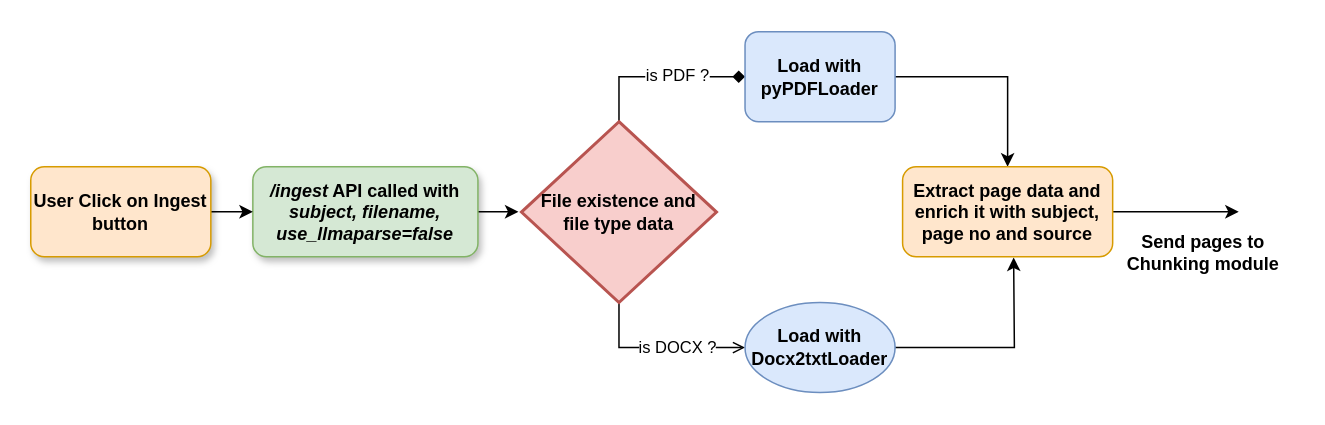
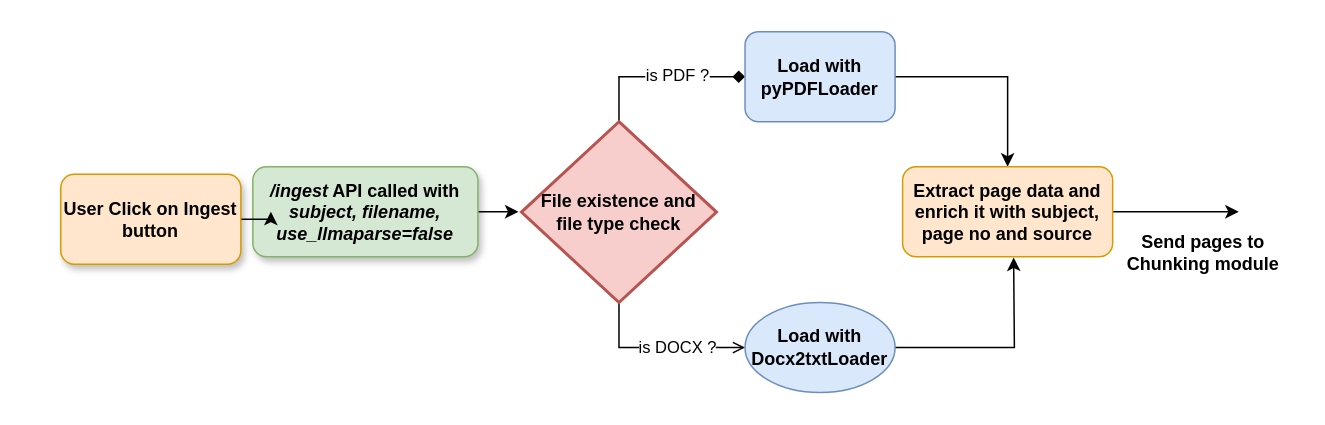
node "User Click on Ingest button": moved (121, 212) -> (151, 219)
node "File existence and file type data": label "File existence and file type data" -> "File existence and file type check"
